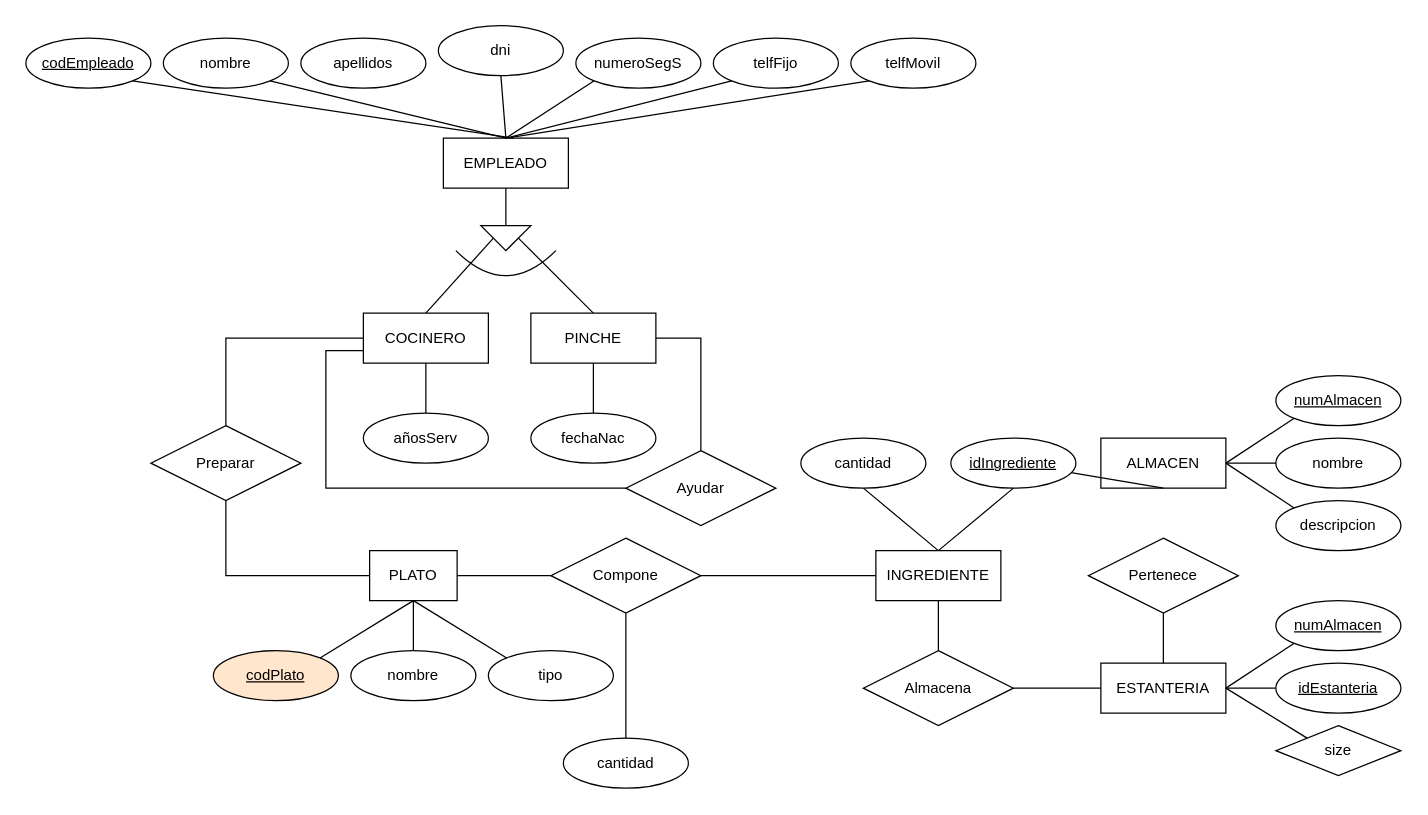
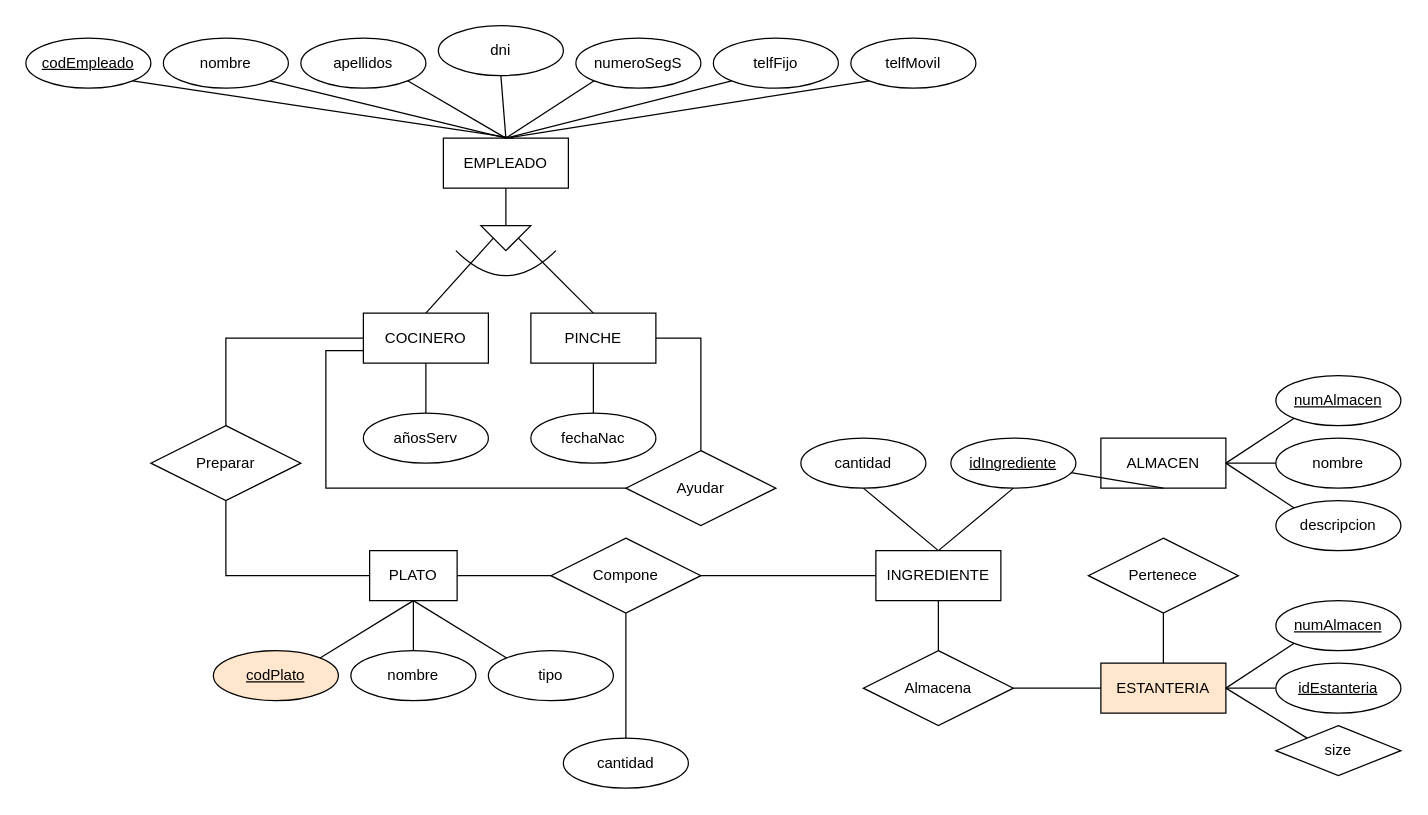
edge "apellidos" -- "EMPLEADO": added
node "ESTANTERIA": fillcolor #ffffff -> #ffe6cc
